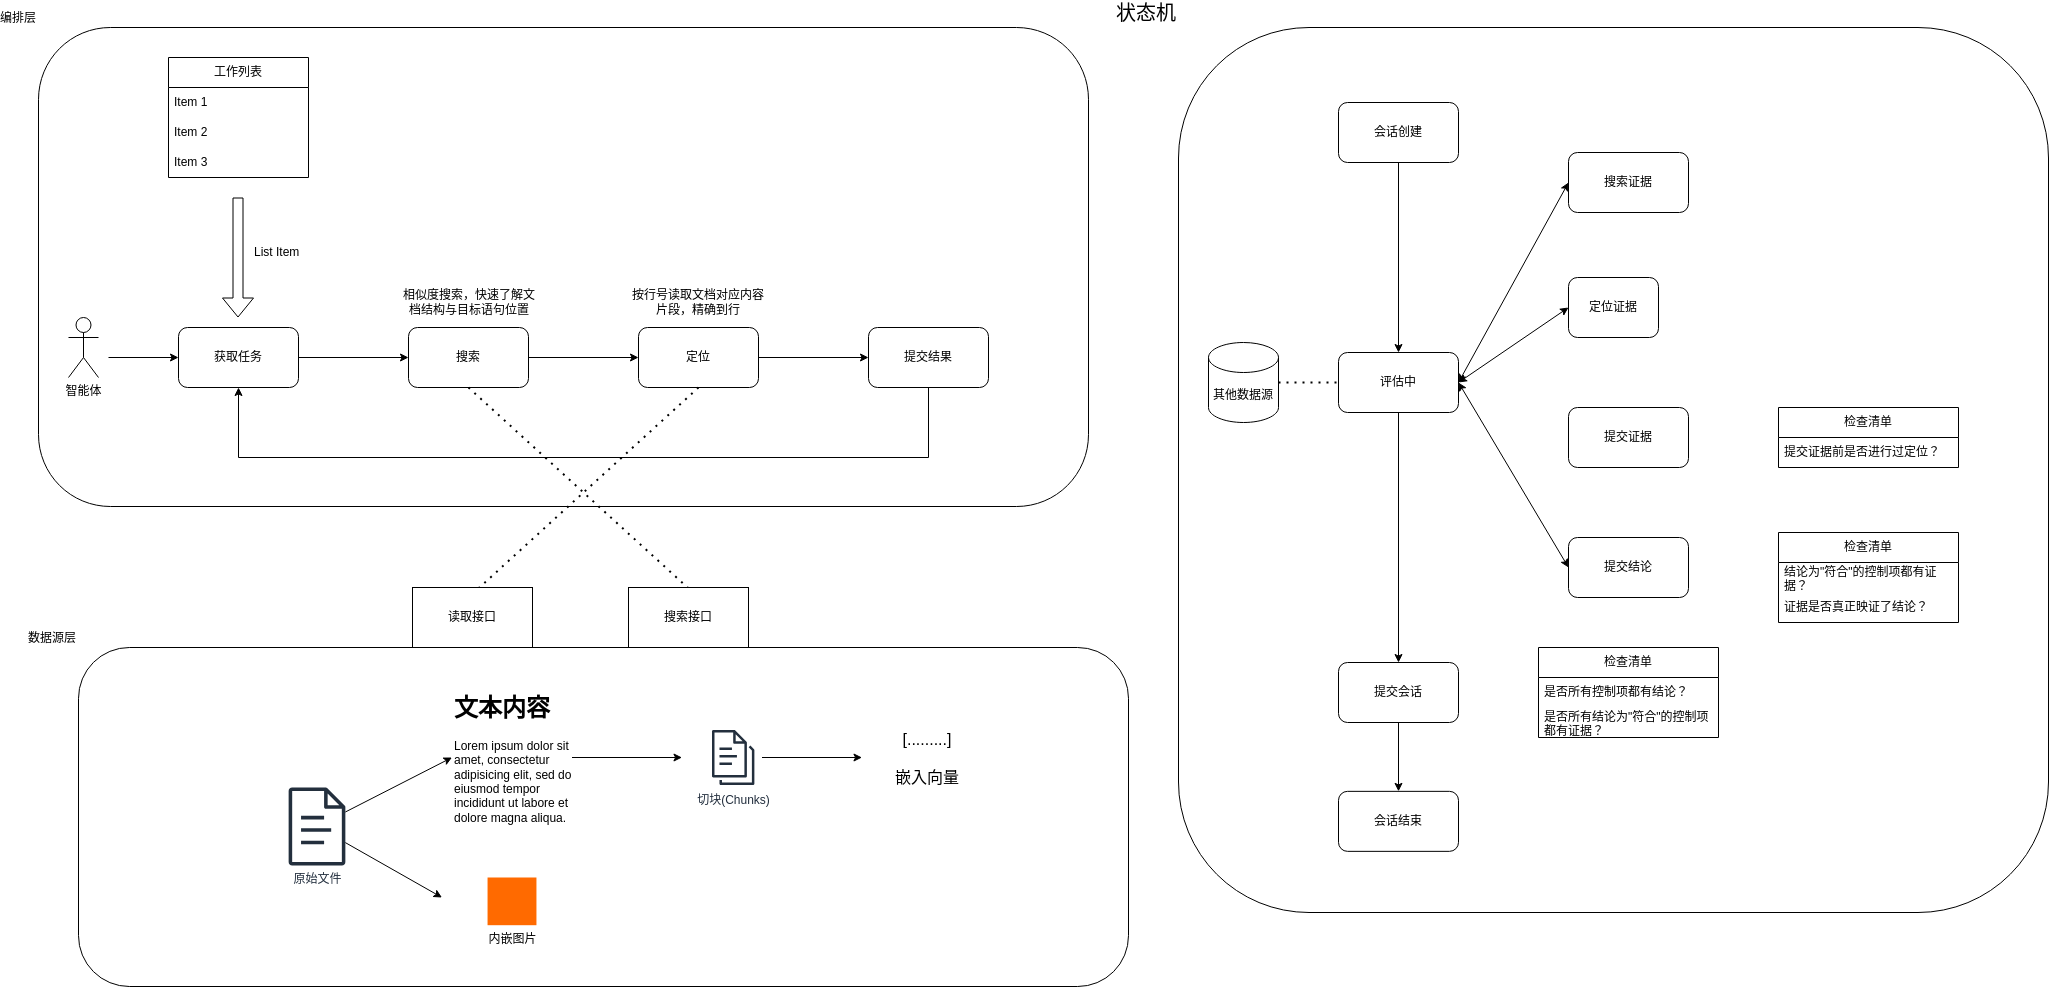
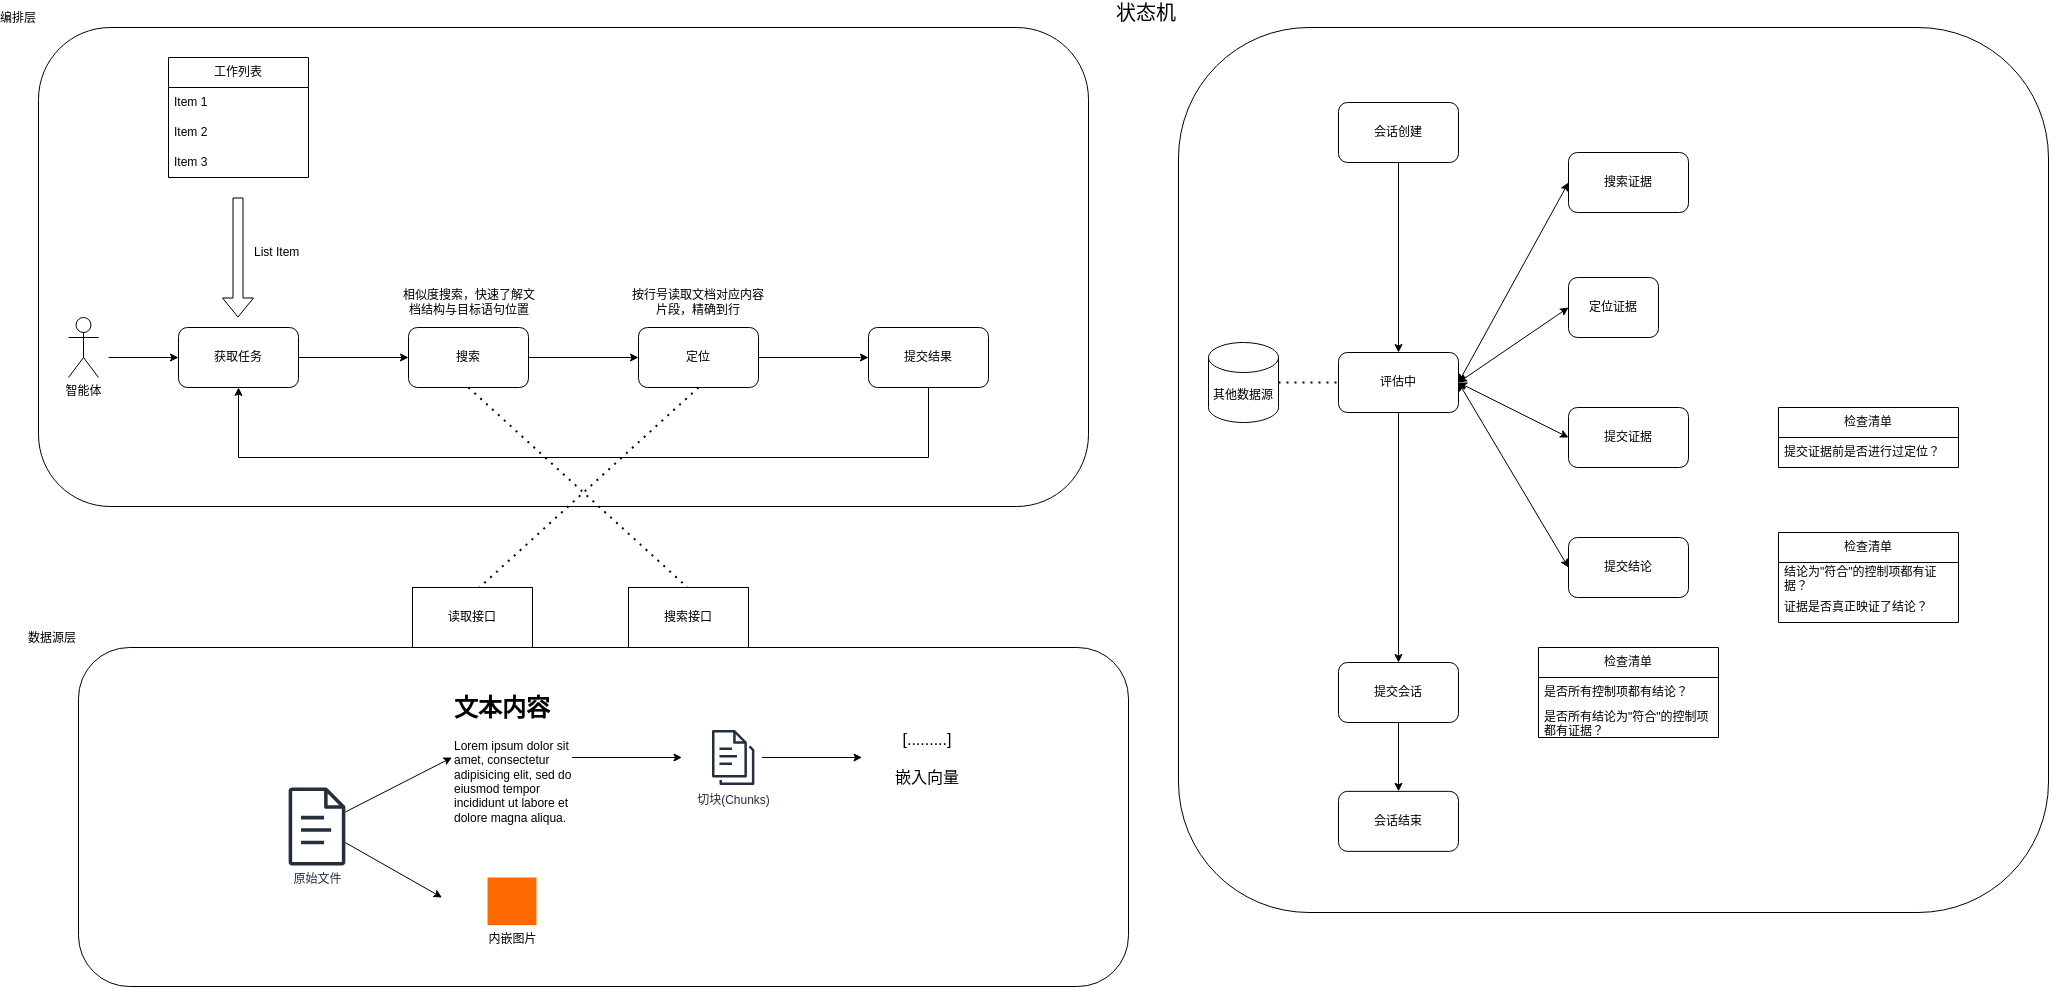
edge "评估中" -- "提交证据": added
